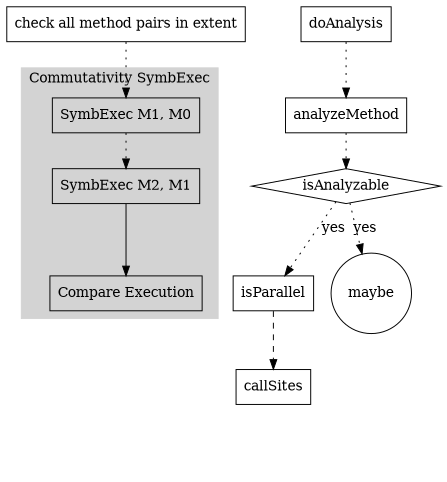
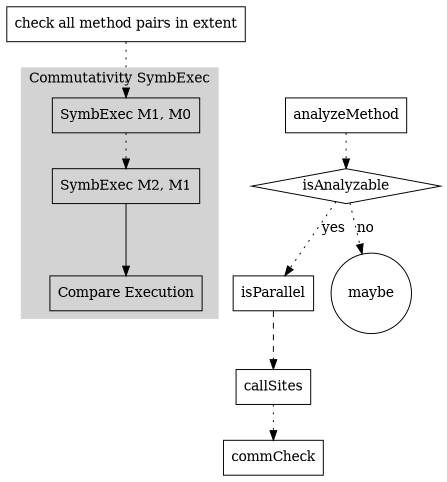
node "doAnalysis": removed
edge "isAnalyzable" -> "maybe": label "yes" -> "no"
node "commCheck": added
